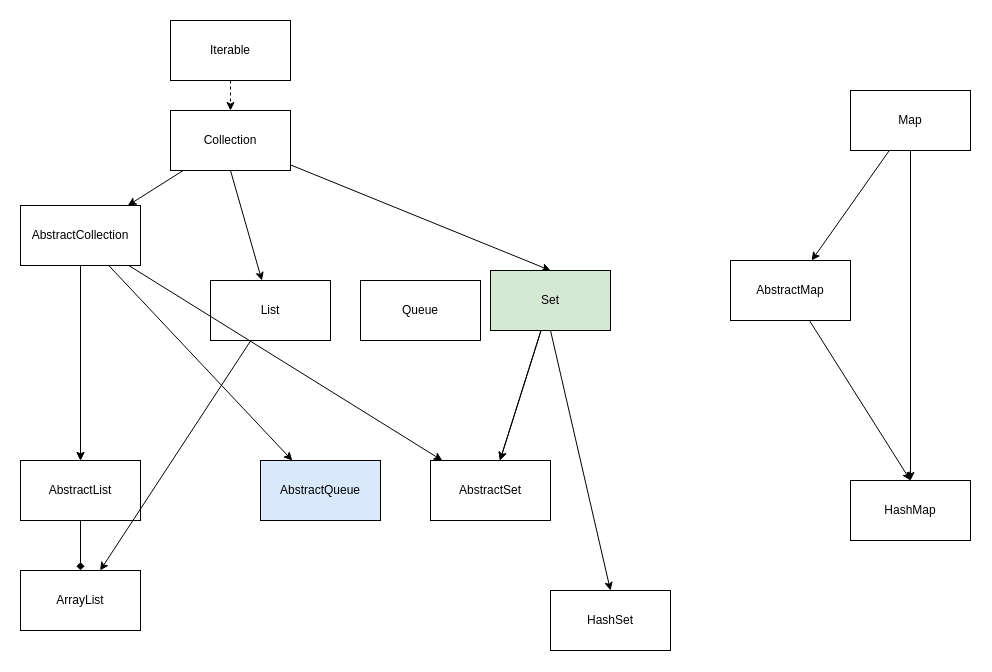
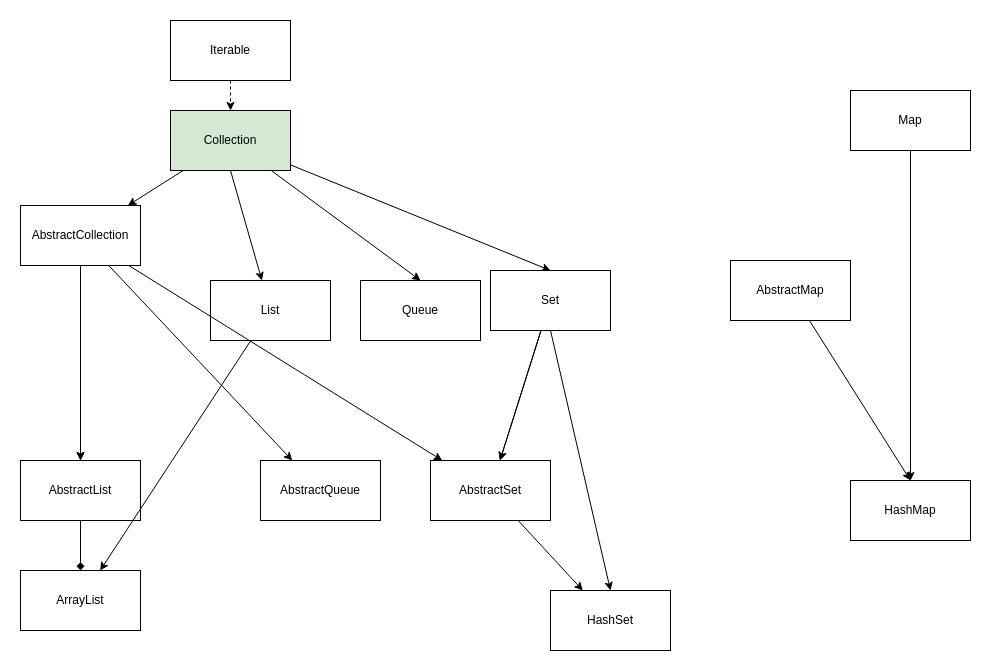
node "Collection": fillcolor #ffffff -> #d5e8d4
edge "Map" -> "AbstractMap": removed
edge "Collection" -> "Queue": added
node "Set": fillcolor #d5e8d4 -> #ffffff
node "AbstractQueue": fillcolor #dae8fc -> #ffffff
edge "AbstractSet" -> "HashSet": added
